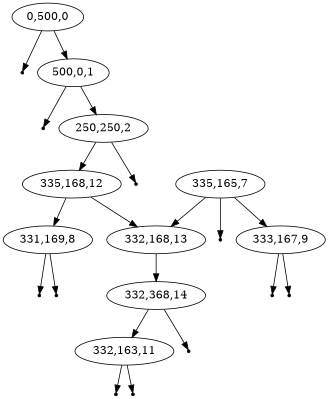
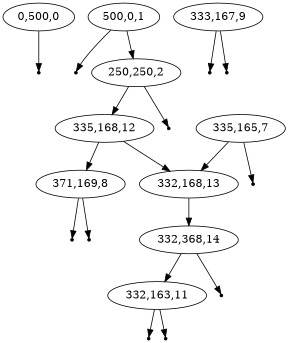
edge "0,500,0" -> "500,0,1": removed
edge "335,165,7" -> "333,167,9": removed
node "331,169,8": label "331,169,8" -> "371,169,8"
